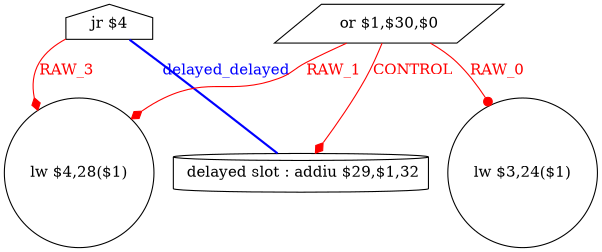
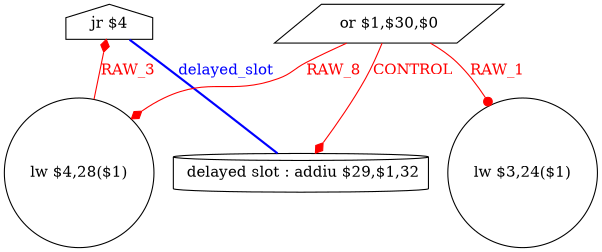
edge "jr $4" -> "lw $4,28($1)": reversed
edge "jr $4" -- "delayed slot : addiu $29,$1,32": label "delayed_delayed" -> "delayed_slot"
edge "or $1,$30,$0" -> "lw $4,28($1)": label "RAW_1" -> "RAW_8"
edge "or $1,$30,$0" -> "lw $3,24($1)": label "RAW_0" -> "RAW_1"
